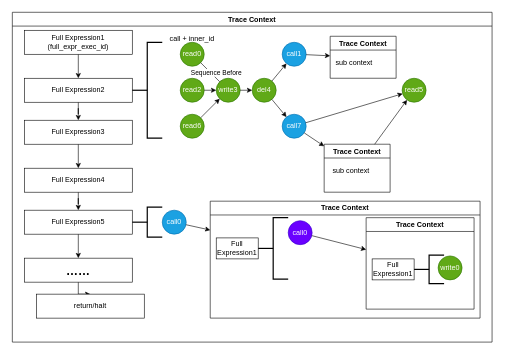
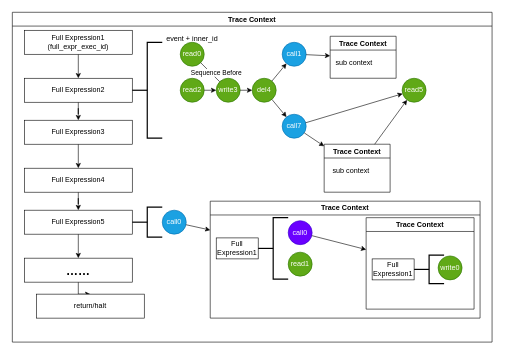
node "call + inner_id": label "call + inner_id" -> "event + inner_id"
edge "read6" -> "write3": removed
node "read6": removed
node "read1": added
